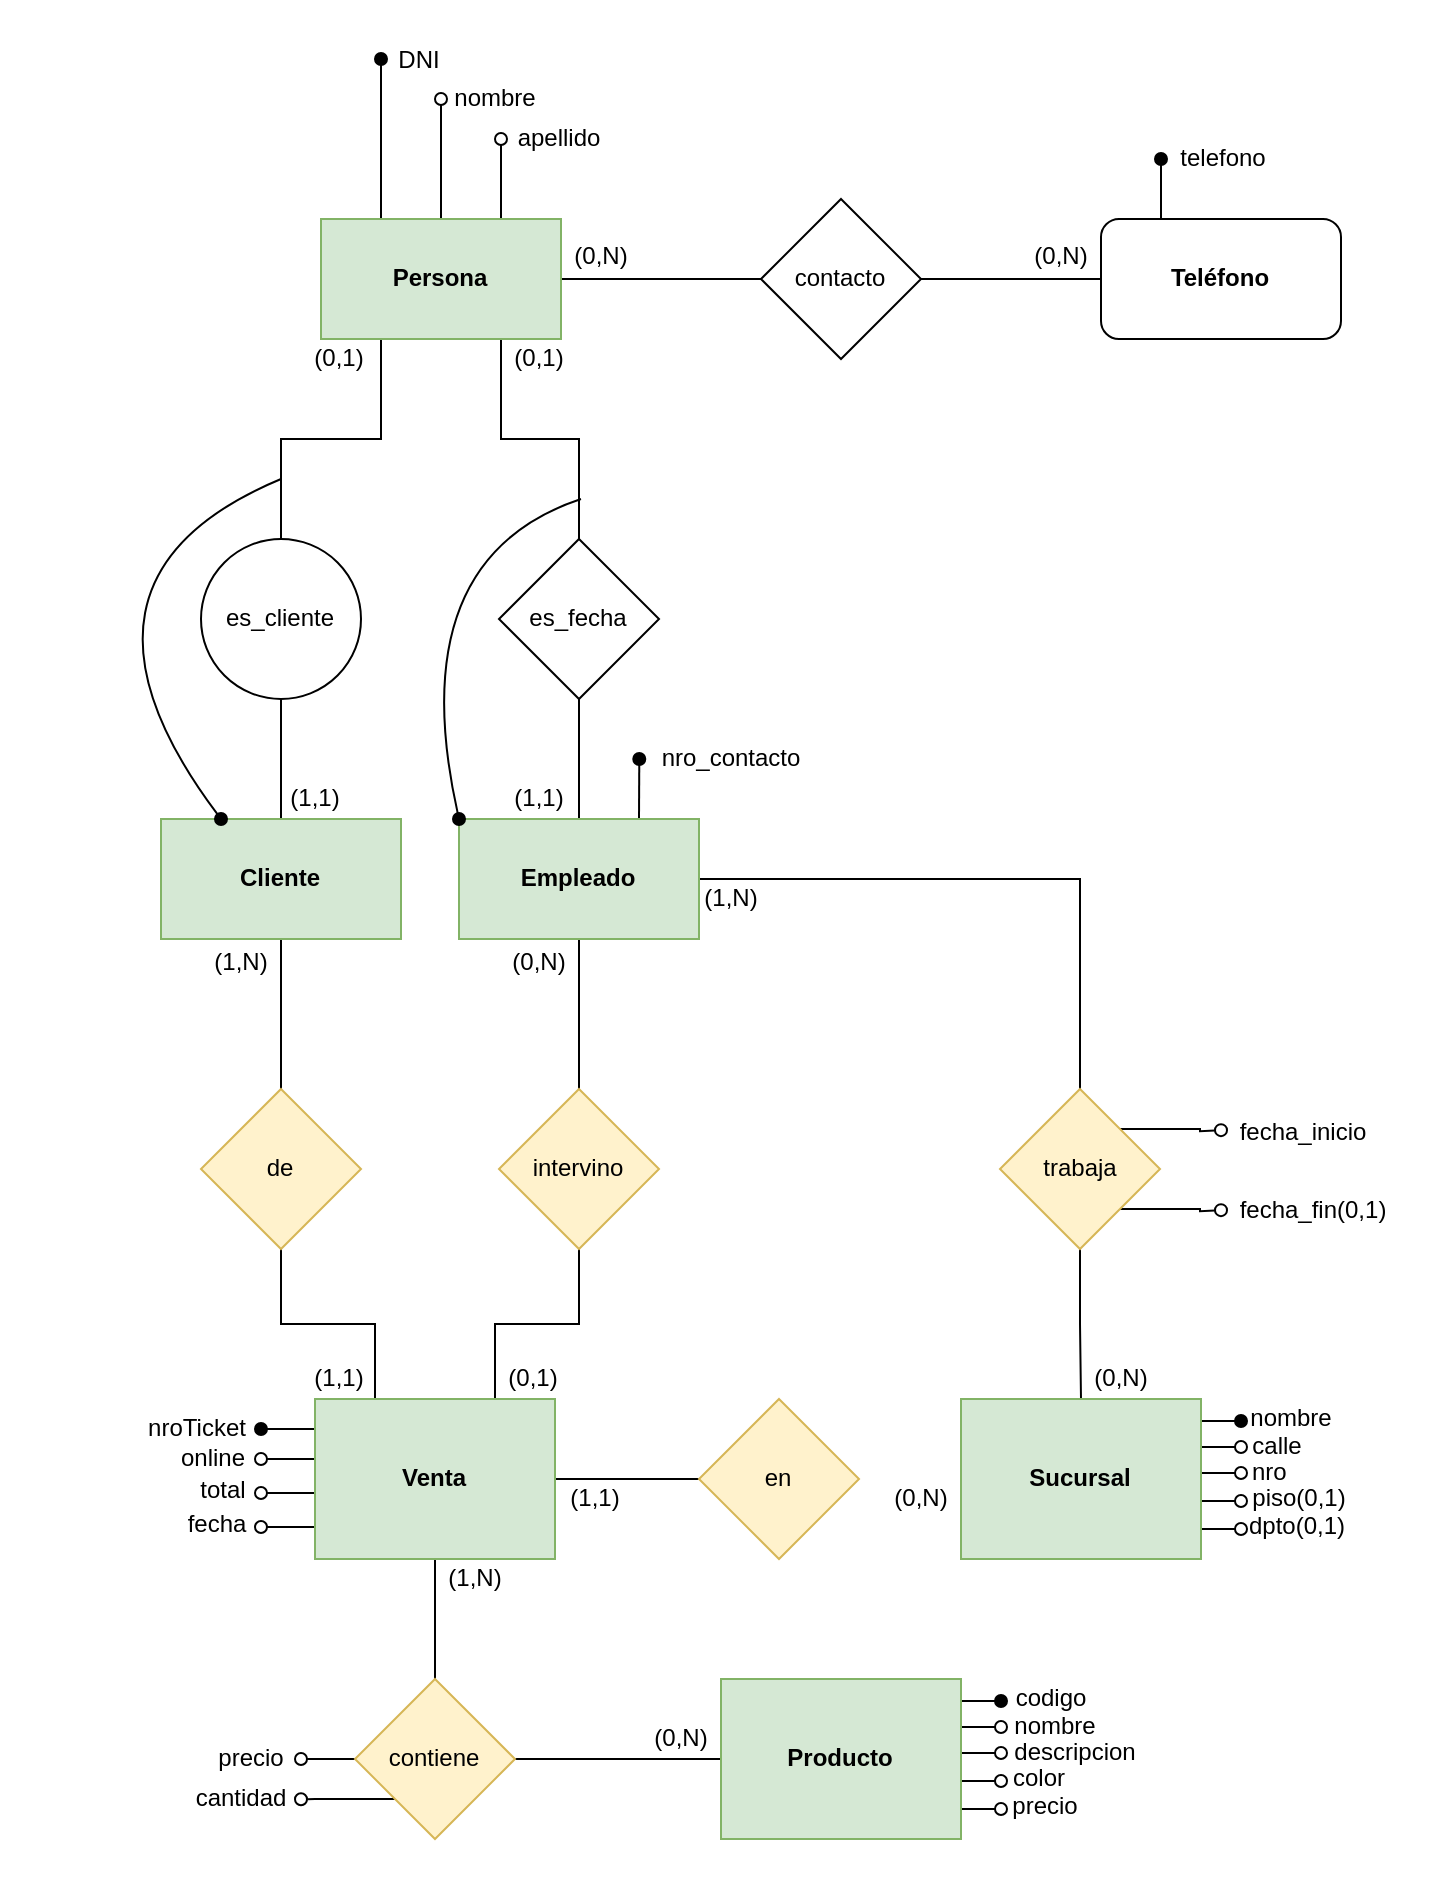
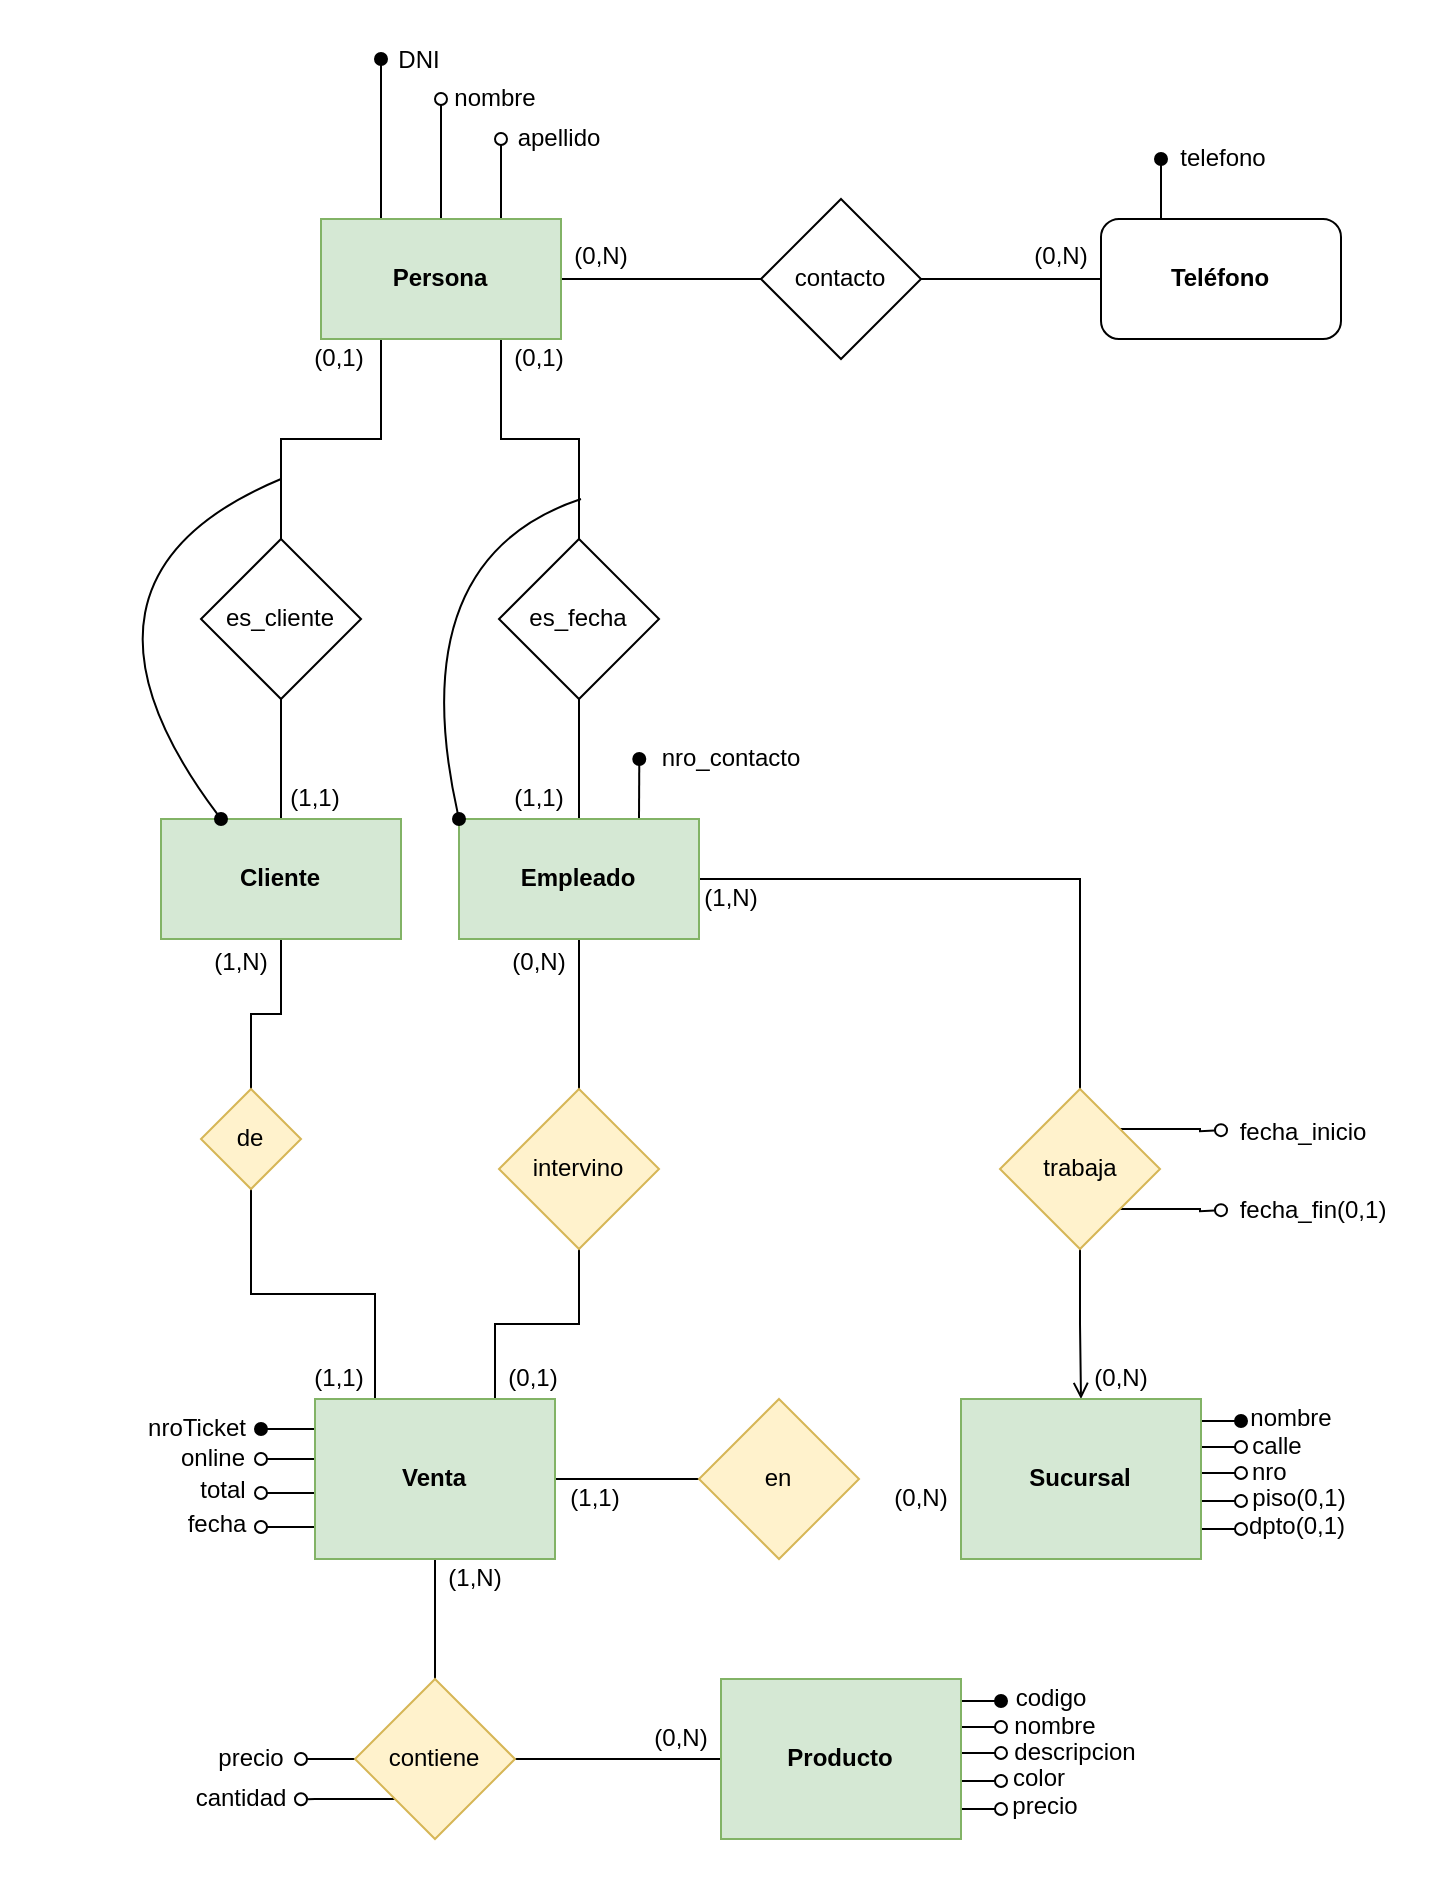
node "es_cliente": shape ellipse -> diamond
node "de": size 160x160 -> 100x100
edge "trabaja" -- "Sucursal": arrowhead none -> open
